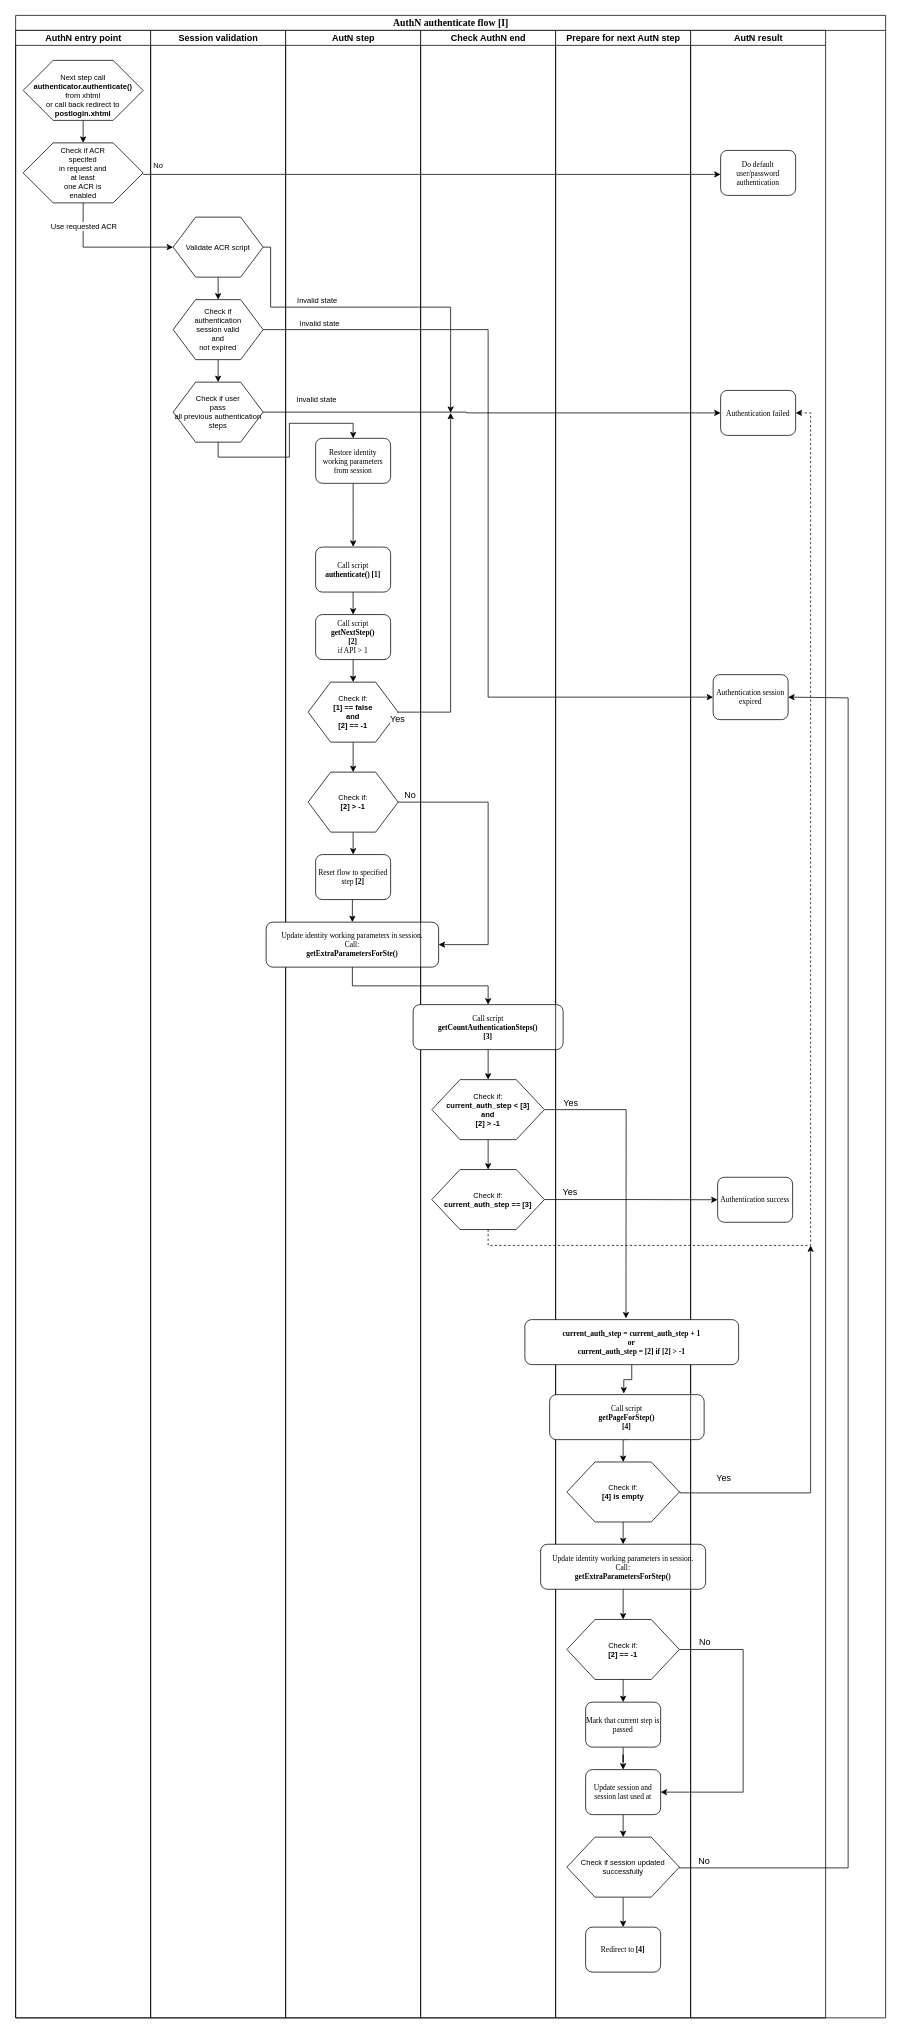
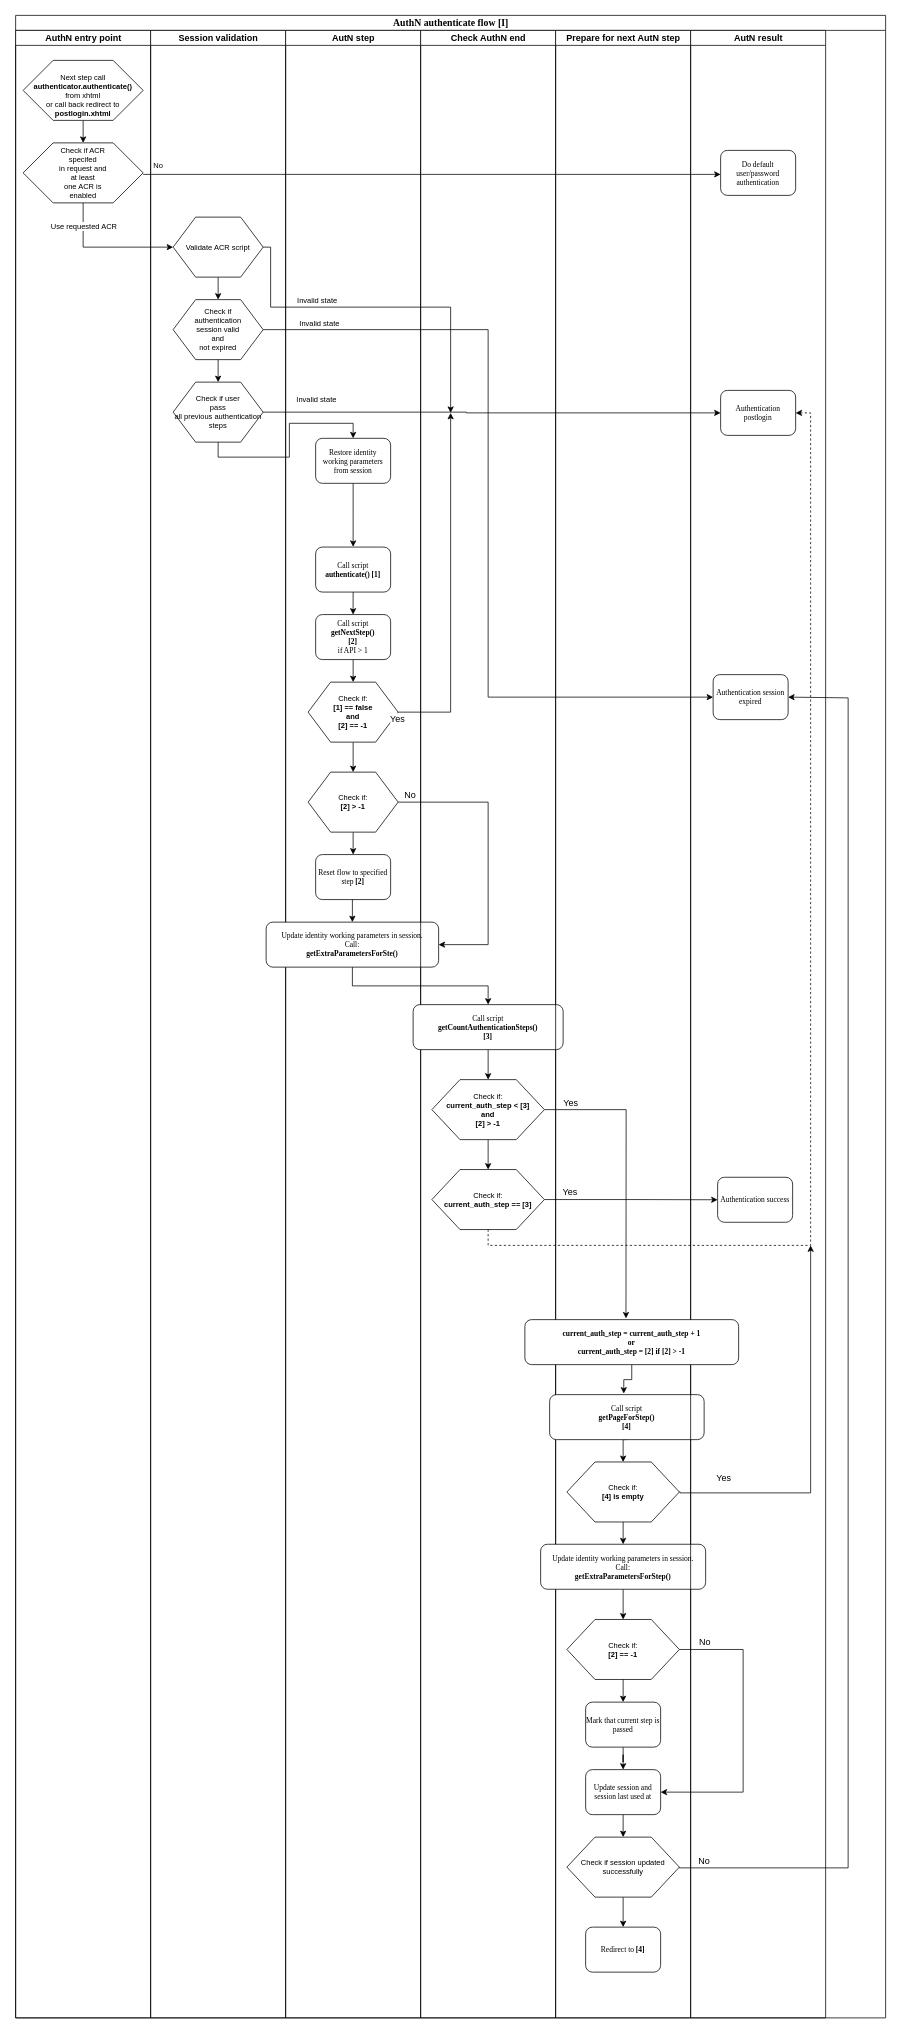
node "Authentication failed": label "Authentication failed" -> "Authentication postlogin"
